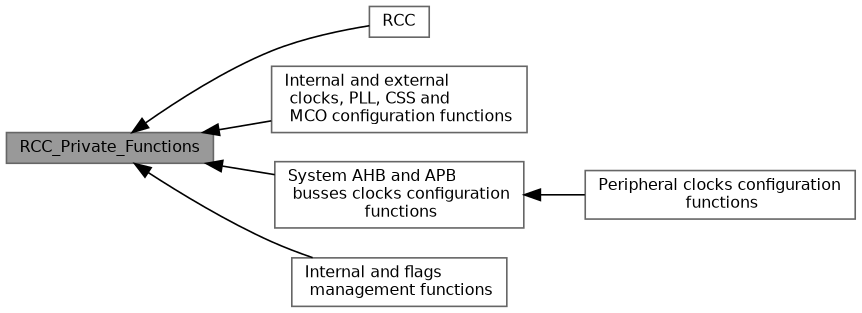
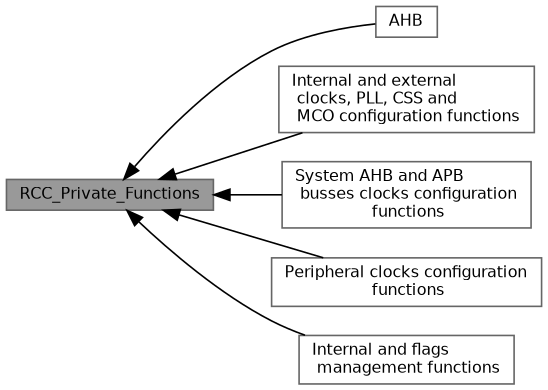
node "RCC": label "RCC" -> "AHB"
edge "Peripheral clocks configuration functions" -> "System AHB and APB busses clocks configuration functions": now "Peripheral clocks configuration functions" -> "RCC_Private_Functions"
